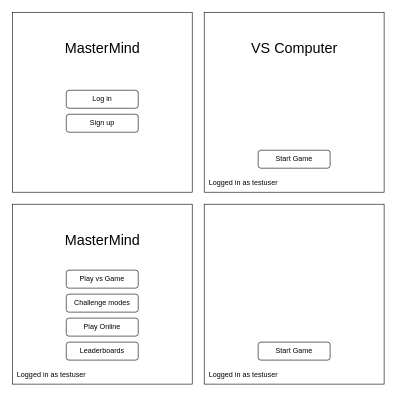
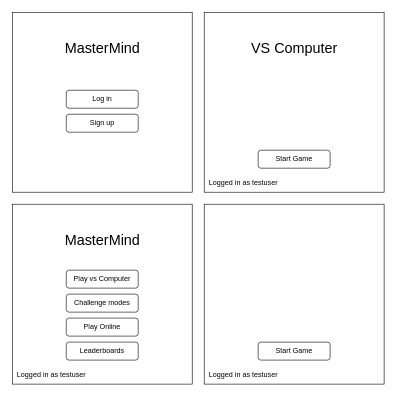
node "Play vs Game": label "Play vs Game" -> "Play vs Computer"
